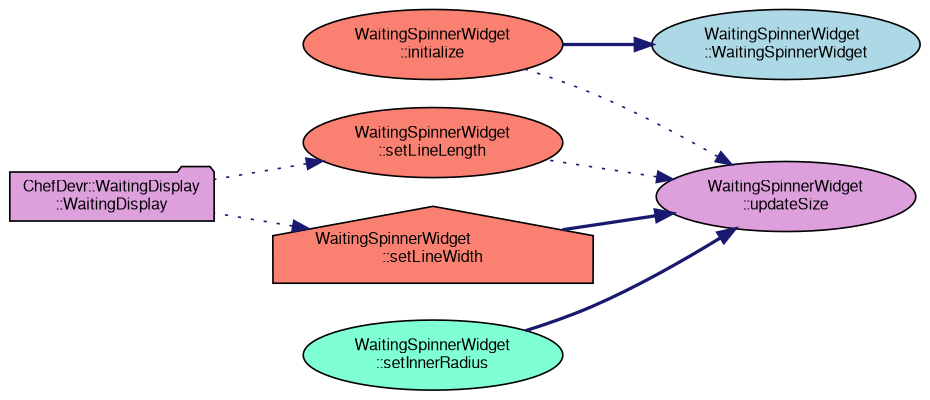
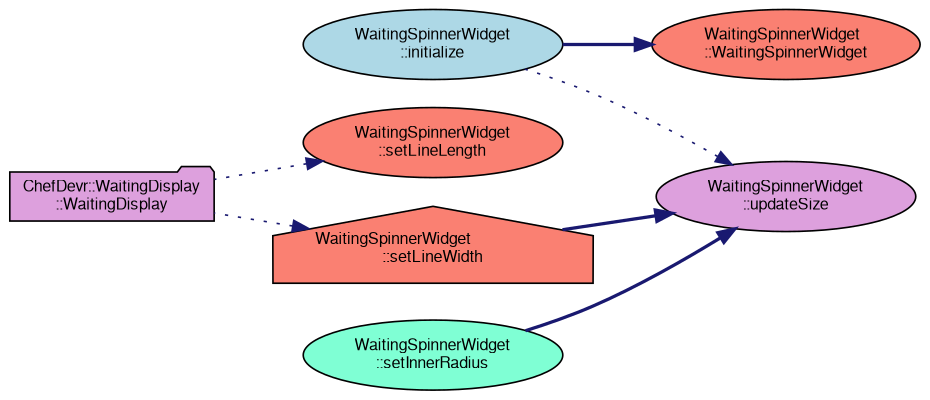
node "WaitingSpinnerWidget ::initialize": fillcolor salmon -> lightblue
node "WaitingSpinnerWidget ::WaitingSpinnerWidget": fillcolor lightblue -> salmon
edge "WaitingSpinnerWidget ::setLineLength" -> "WaitingSpinnerWidget ::updateSize": removed
